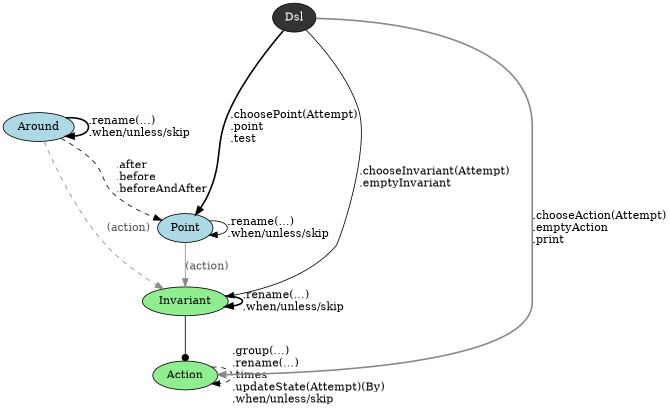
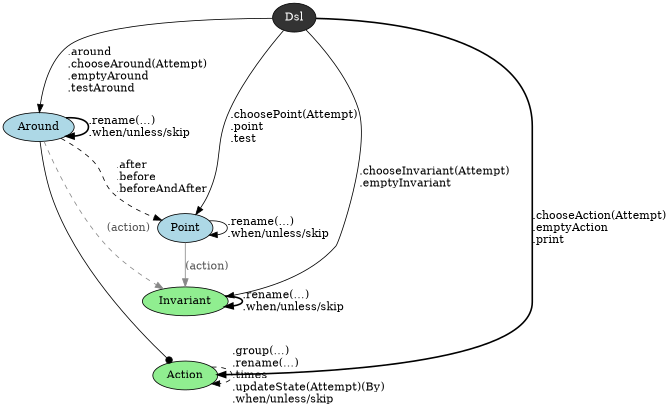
edge "Dsl" -> "Around": added, label ".around .chooseAround(Attempt) .emptyAround .testAround"
edge "Dsl" -> "Point": style bold -> solid
edge "Dsl" -> "Action": color #888888 -> black
edge "Invariant" -> "Action": now "Around" -> "Action"
